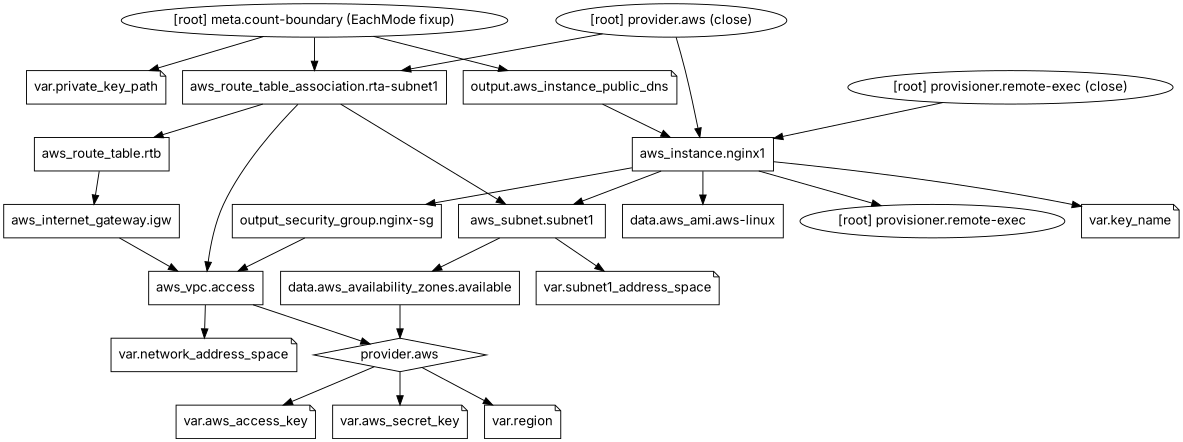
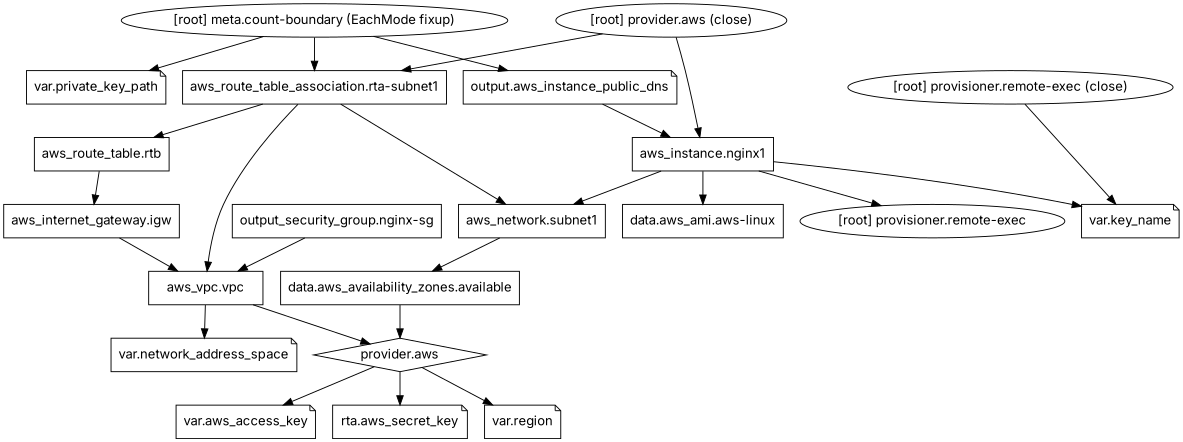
edge "[root] provisioner.remote-exec (close)" -> "aws_instance.nginx1": now "[root] provisioner.remote-exec (close)" -> "var.key_name"
edge "aws_instance.nginx1" -> "output_security_group.nginx-sg": removed
node "aws_subnet.subnet1": label "aws_subnet.subnet1" -> "aws_network.subnet1"
node "aws_vpc.access": label "aws_vpc.access" -> "aws_vpc.vpc"
node "var.subnet1_address_space": removed
node "var.aws_secret_key": label "var.aws_secret_key" -> "rta.aws_secret_key"
